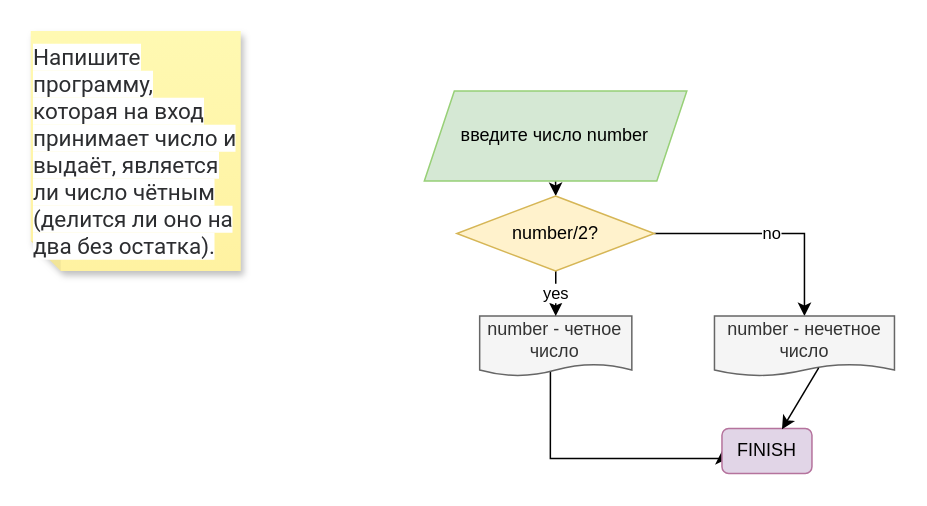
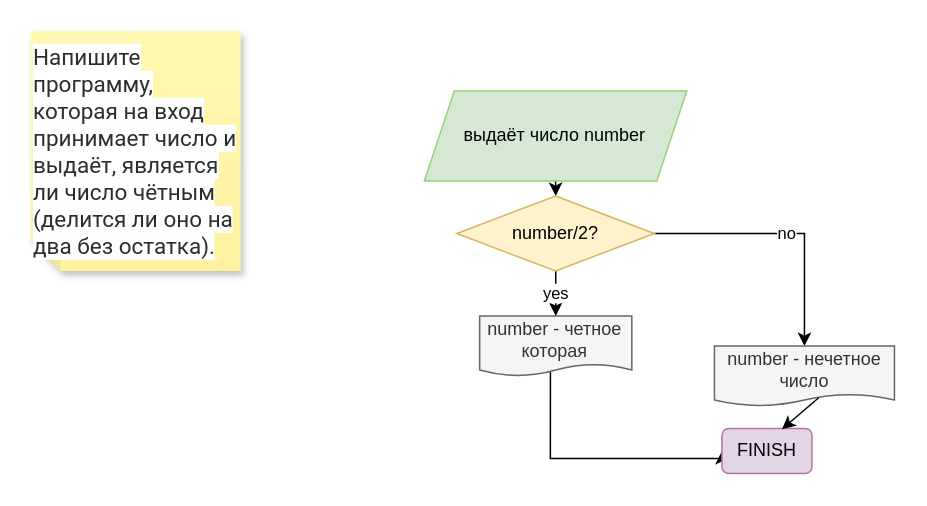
node "введите число number": label "введите число number" -> "выдаёт число number"
node "number - четное число": label "number - четное число" -> "number - четное которая"
node "number - нечетное число": moved (804, 346) -> (804, 376)
